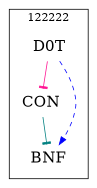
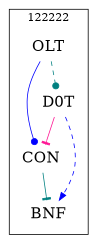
node "OLT": added
